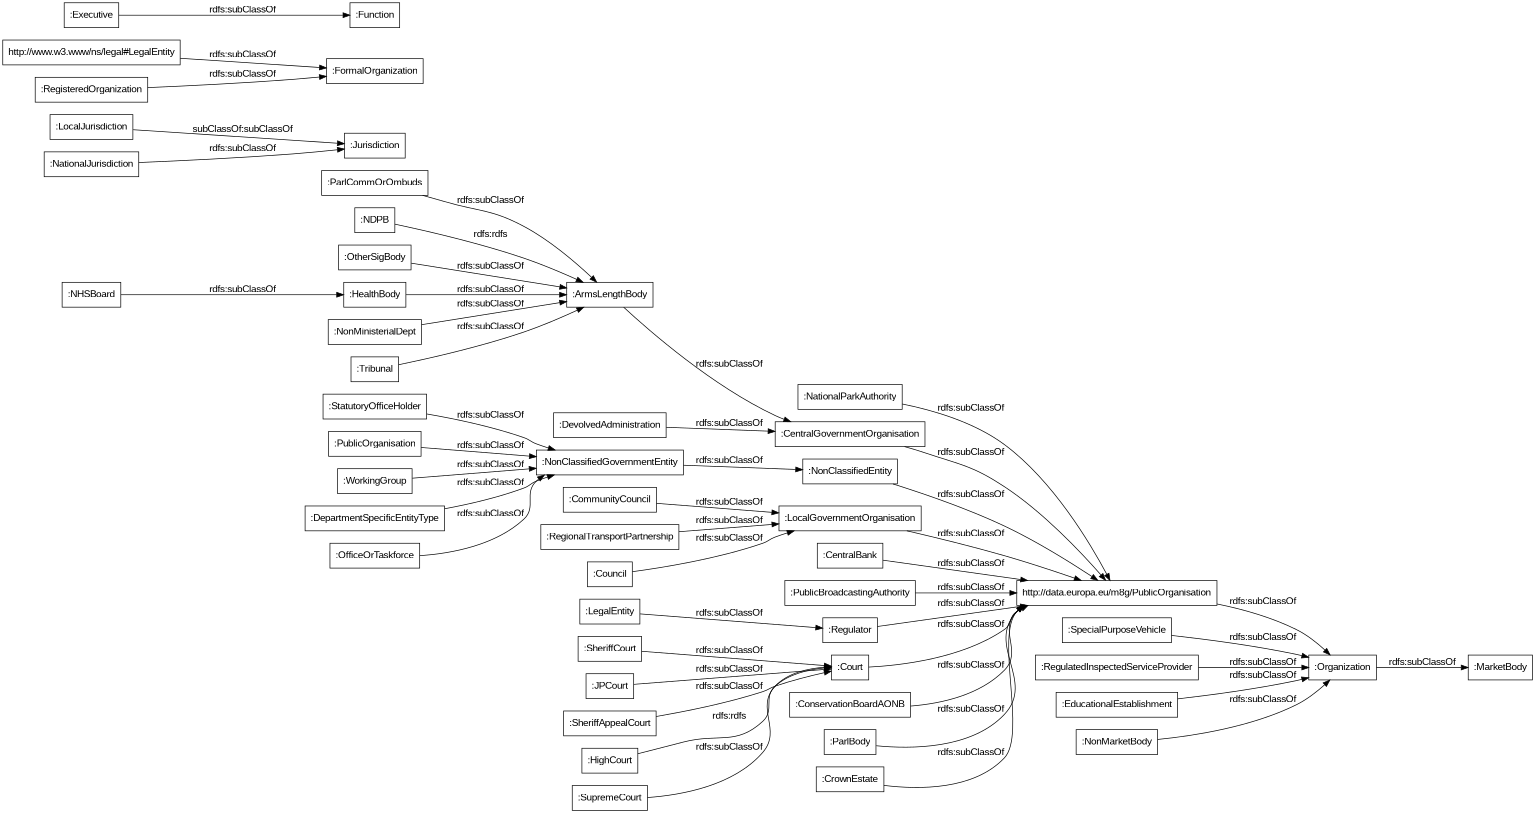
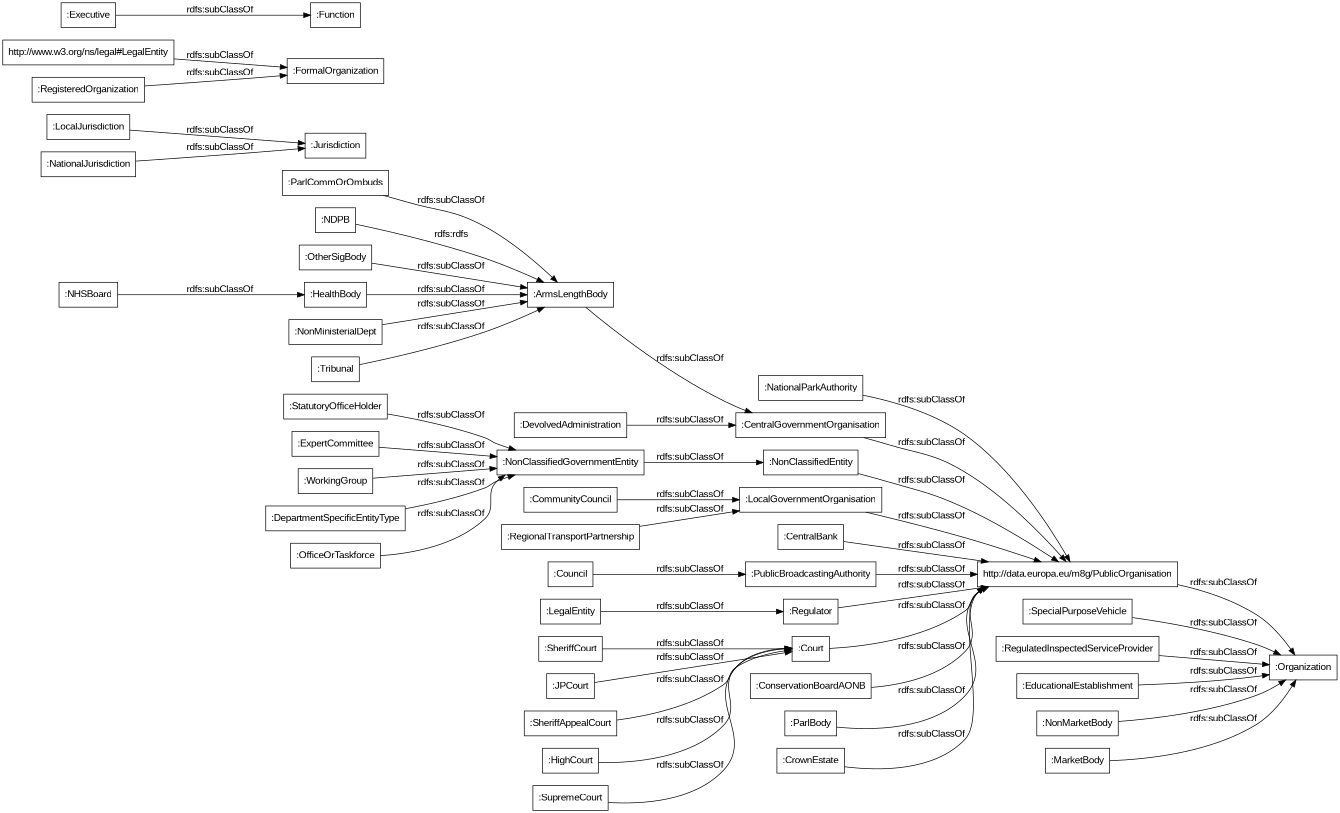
node "http://www.w3.www/ns/legal#LegalEntity": label "http://www.w3.www/ns/legal#LegalEntity" -> "http://www.w3.org/ns/legal#LegalEntity"
edge ":LocalJurisdiction" -> ":Jurisdiction": label "subClassOf:subClassOf" -> "rdfs:subClassOf"
node ":PublicOrganisation": label ":PublicOrganisation" -> ":ExpertCommittee"
edge ":Council" -> ":LocalGovernmentOrganisation": now ":Council" -> ":PublicBroadcastingAuthority"
edge ":Organization" -> ":MarketBody": reversed
edge ":HighCourt" -> ":Court": label "rdfs:rdfs" -> "rdfs:subClassOf"
